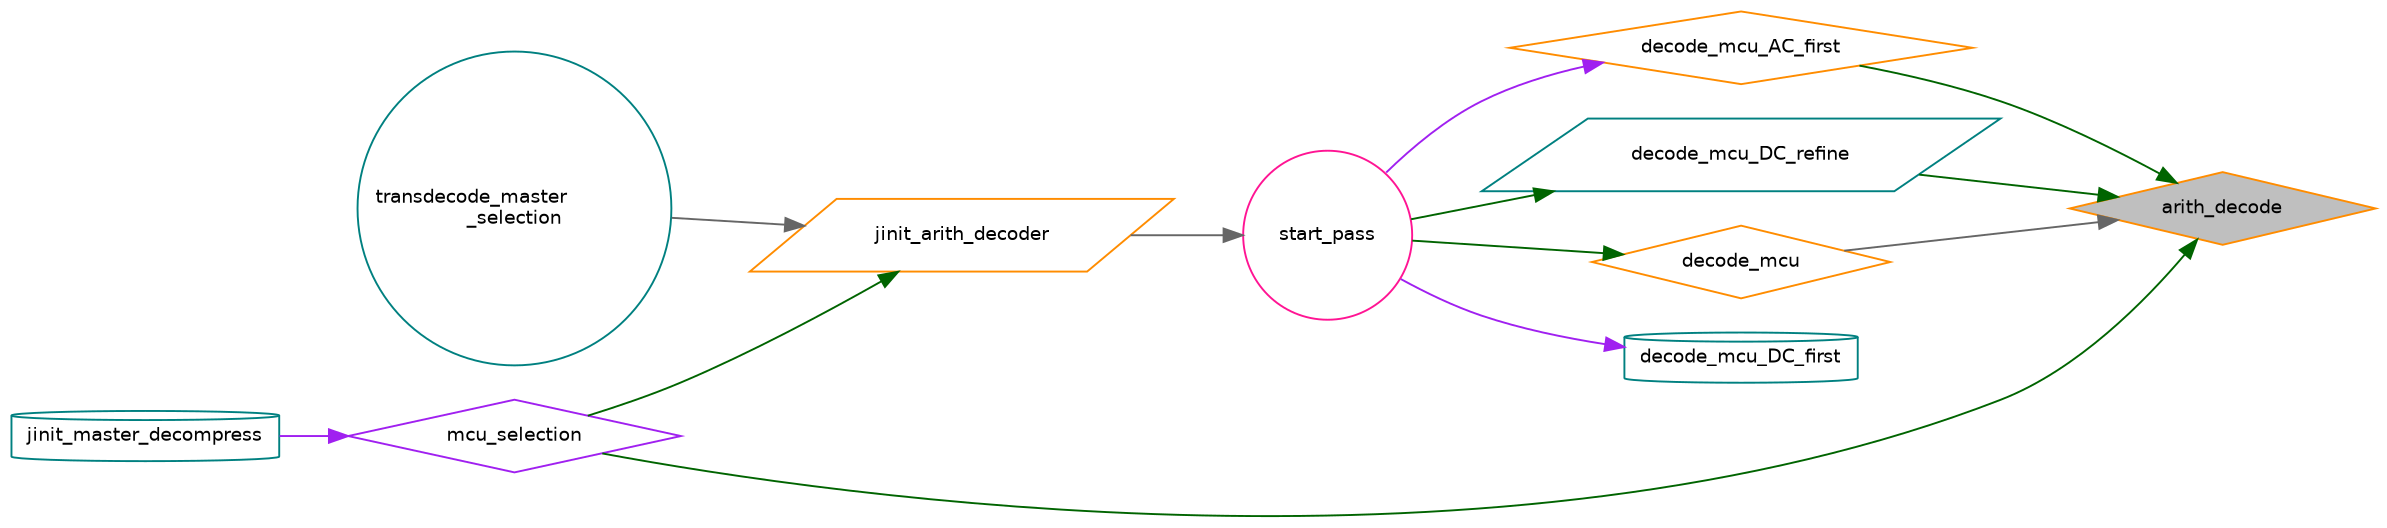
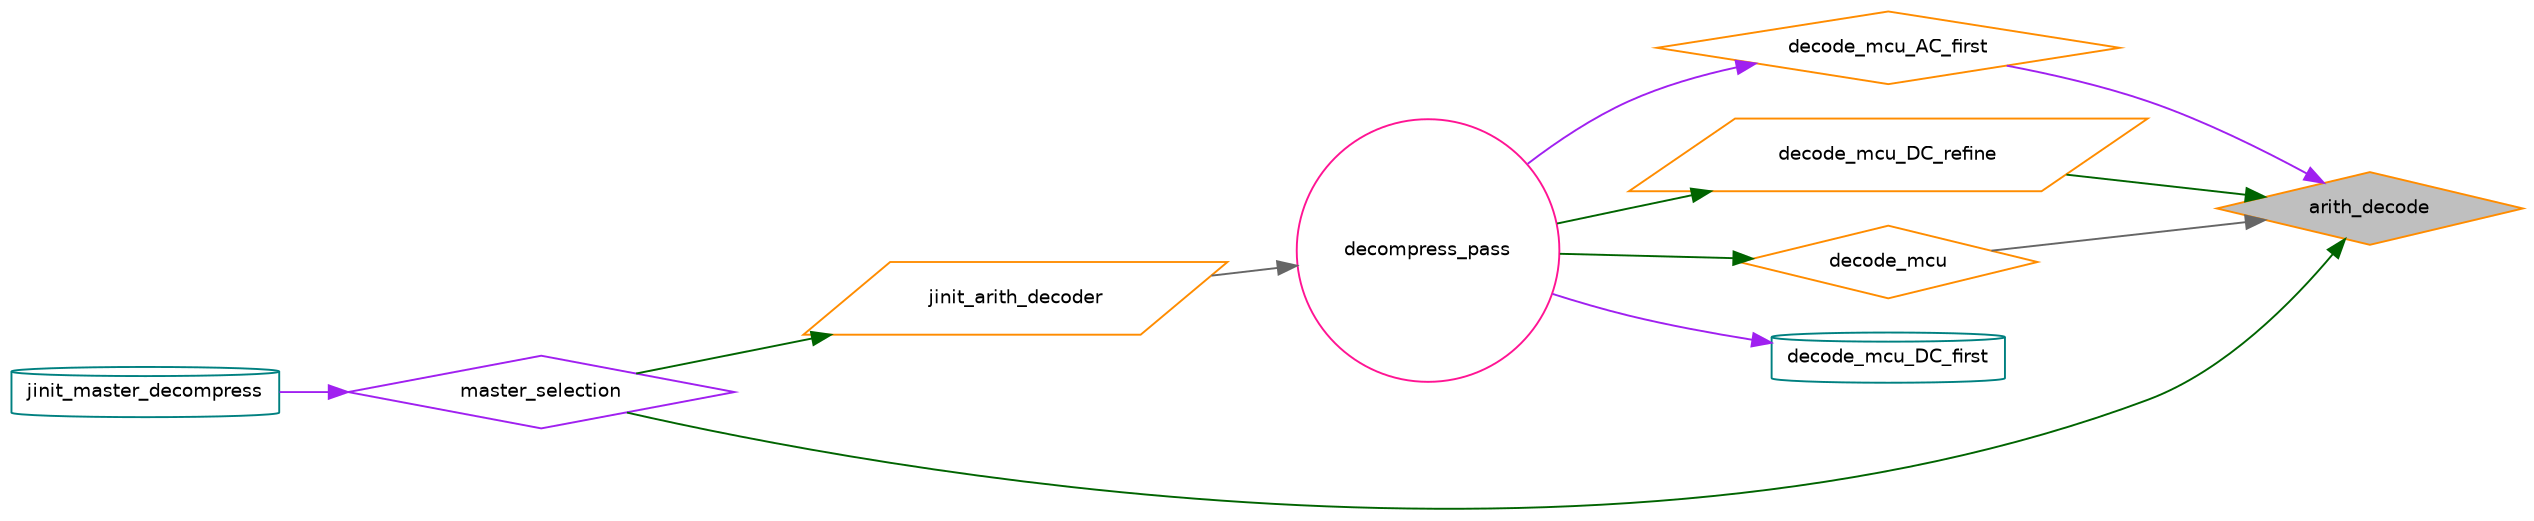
edge "decode_mcu_AC_first" -> "arith_decode": color darkgreen -> purple
node "decode_mcu_DC_refine": color teal -> darkorange
node "transdecode_master _selection": removed
node "start_pass": label "start_pass" -> "decompress_pass"
node "mcu_selection": label "mcu_selection" -> "master_selection"
